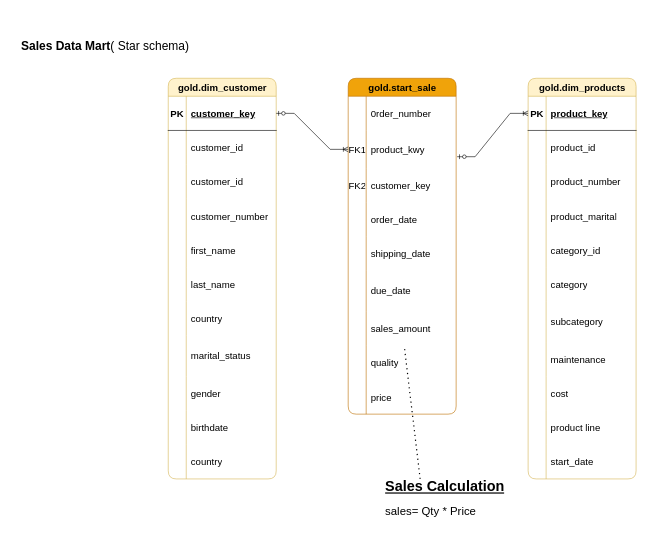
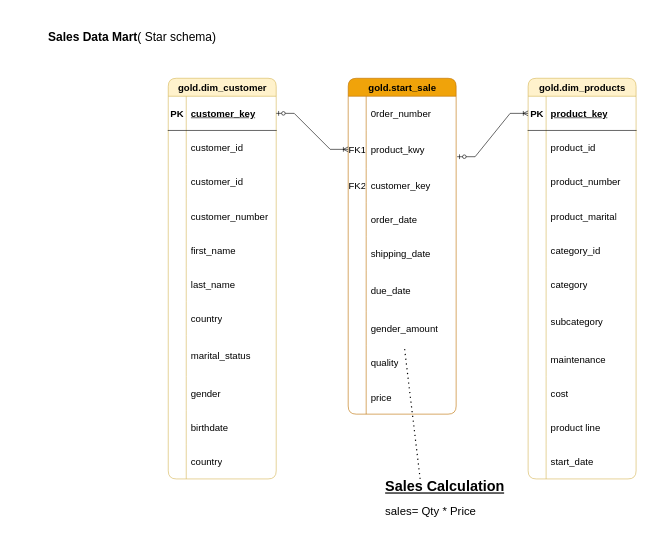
node "Sales Data Mart( Star schema)": moved (105, 45) -> (132, 36)
node "sales_amount": label "sales_amount" -> "gender_amount"
